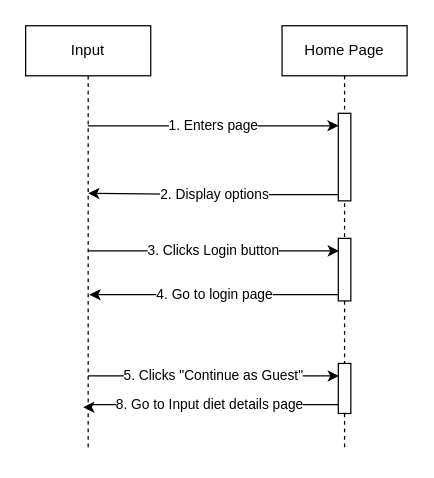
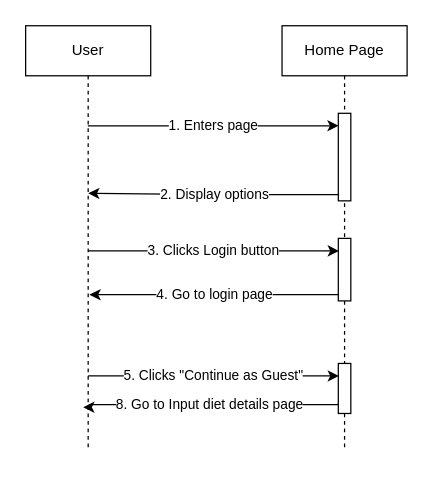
node "Input": label "Input" -> "User"
